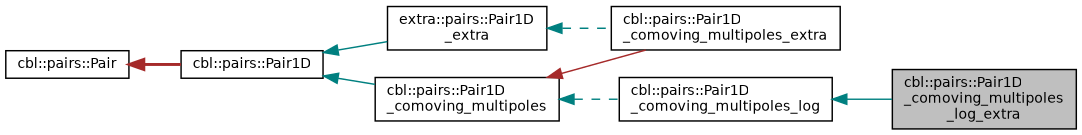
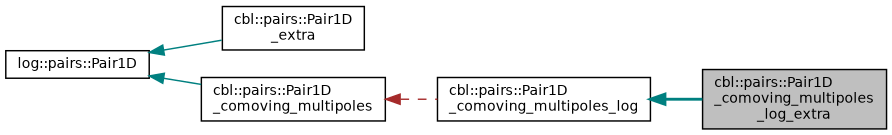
node "extra::pairs::Pair1D _extra": label "extra::pairs::Pair1D _extra" -> "cbl::pairs::Pair1D _extra"
node "cbl::pairs::Pair1D _comoving_multipoles_extra": removed
node "cbl::pairs::Pair": removed
node "cbl::pairs::Pair1D": label "cbl::pairs::Pair1D" -> "log::pairs::Pair1D"
edge "cbl::pairs::Pair1D _comoving_multipoles_log" -> "cbl::pairs::Pair1D _comoving_multipoles": color teal -> brown
edge "cbl::pairs::Pair1D _comoving_multipoles _log_extra" -> "cbl::pairs::Pair1D _comoving_multipoles_log": style solid -> bold
